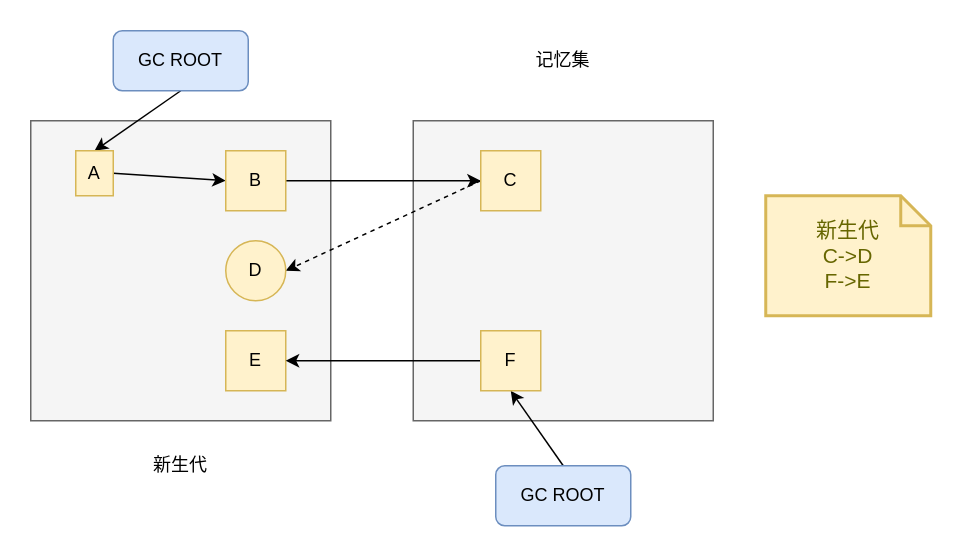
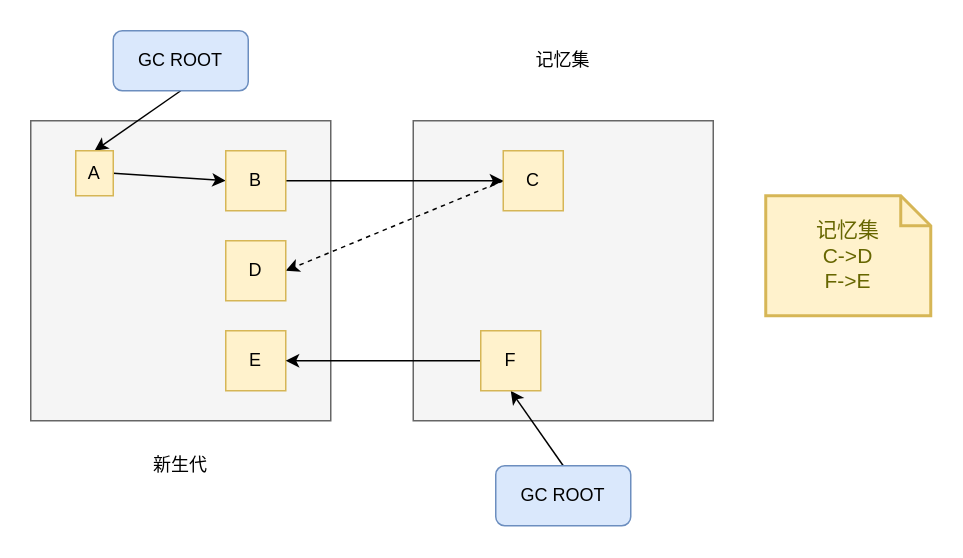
node "C": moved (511, 181) -> (533, 181)
node "新生代 C->D F->E": label "新生代 C->D F->E" -> "记忆集 C->D F->E"
node "D": shape ellipse -> rectangle
